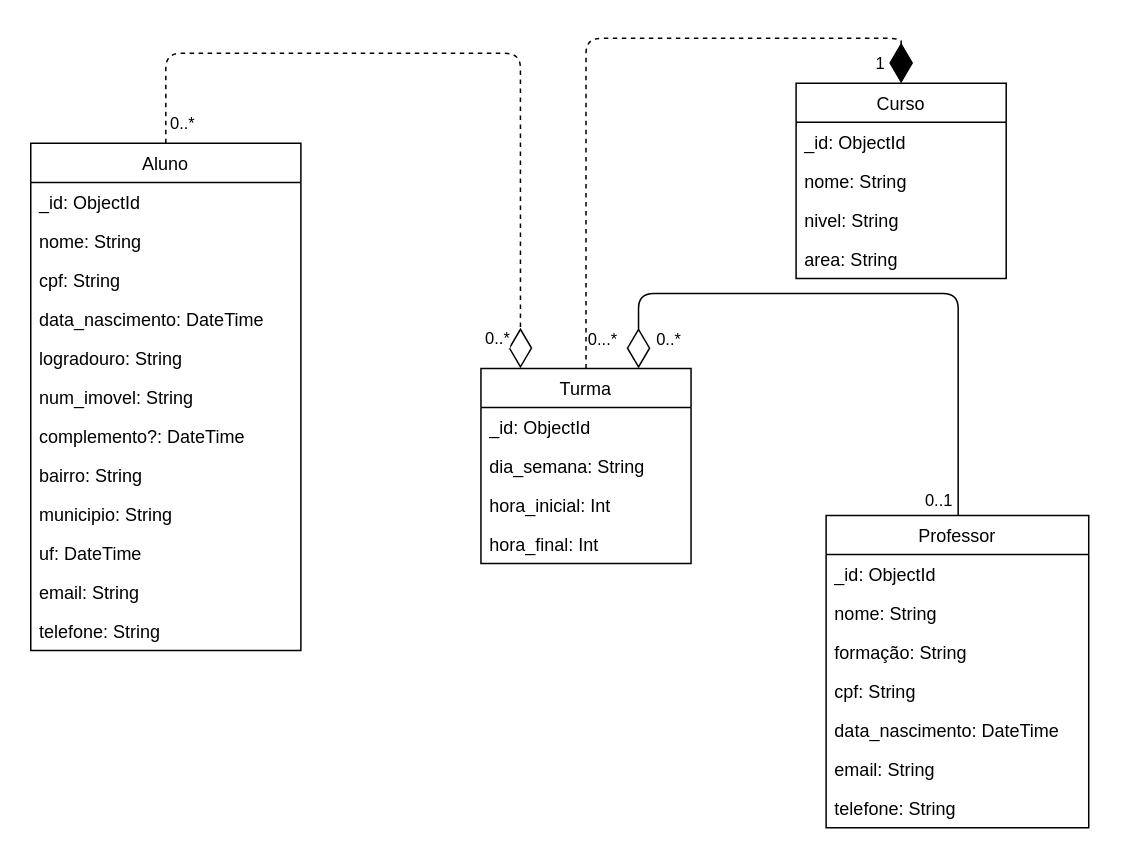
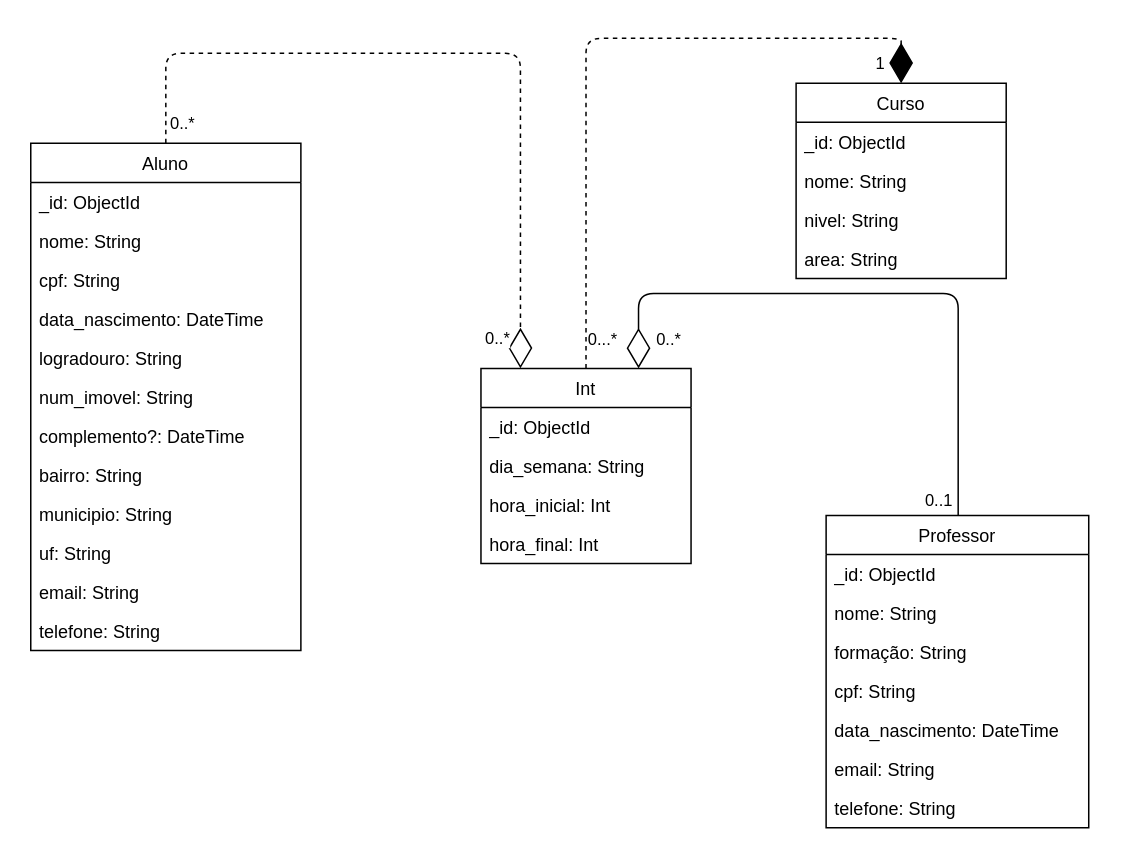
node "Turma": label "Turma" -> "Int"
node "uf: DateTime": label "uf: DateTime" -> "uf: String"
